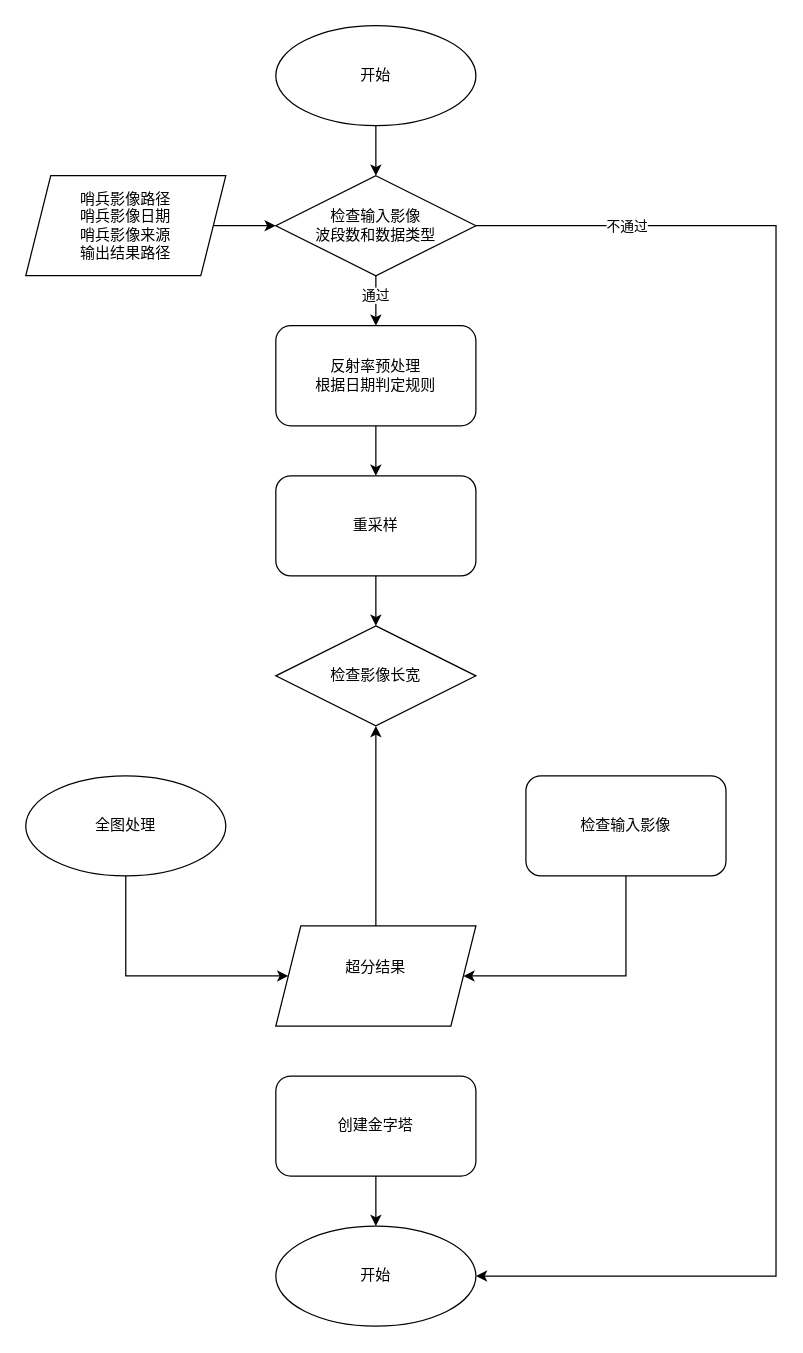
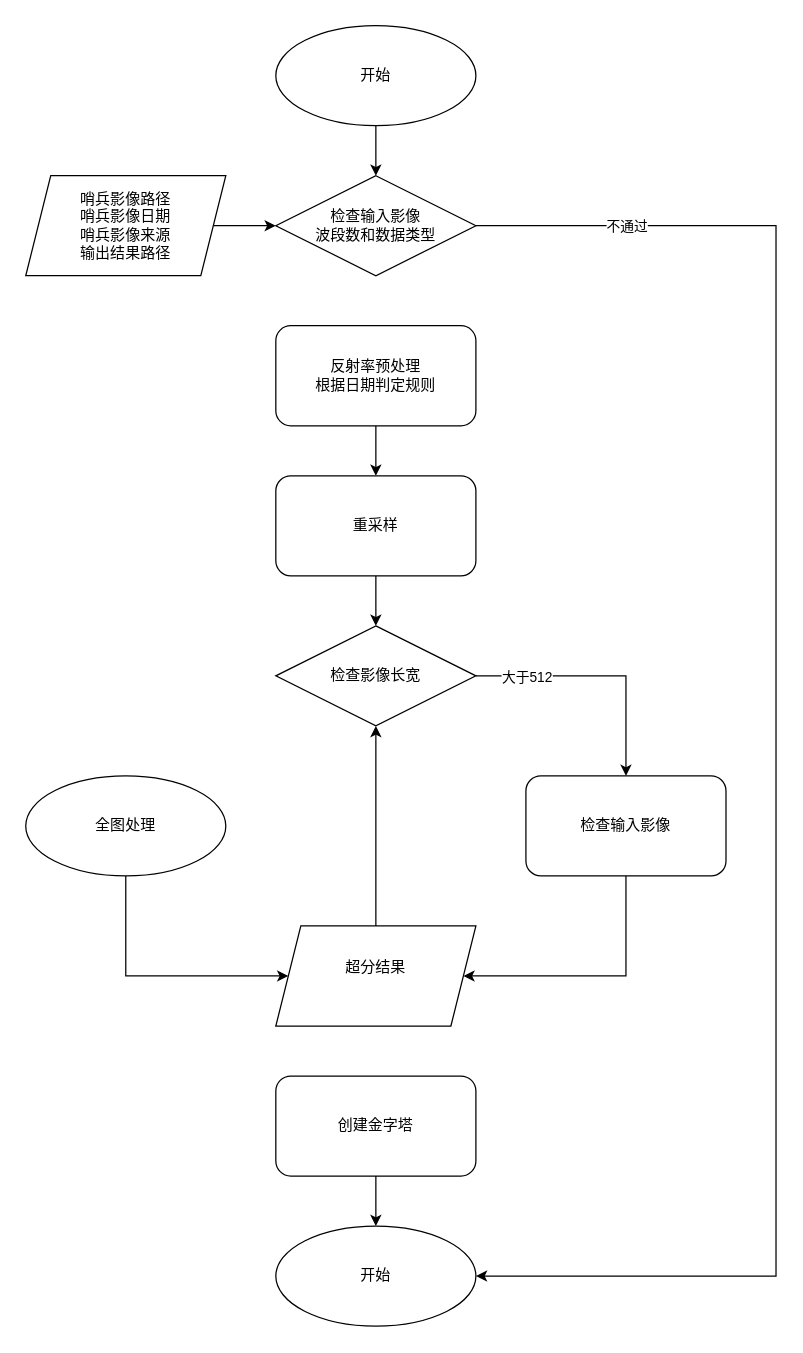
edge "检查输入影像 波段数和数据类型" -> "反射率预处理 根据日期判定规则": removed, label "通过"
edge "检查影像长宽" -> "检查输入影像": added, label "大于512"
